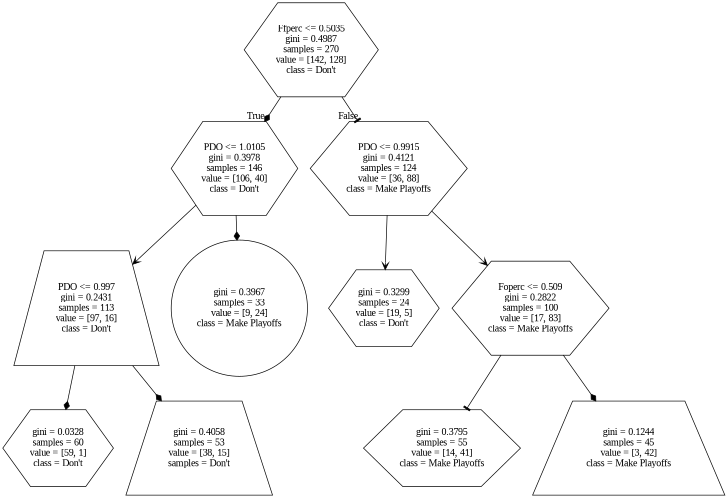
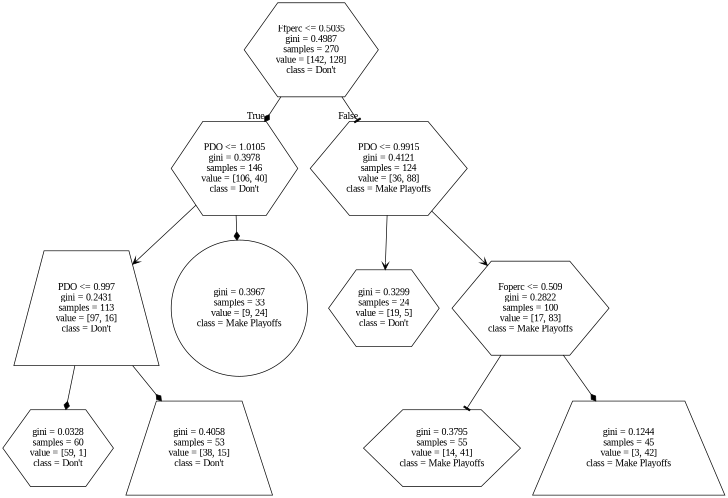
node "gini = 0.4058 samples = 53 value = [38, 15] samples = Don't": label "gini = 0.4058 samples = 53 value = [38, 15] samples = Don't" -> "gini = 0.4058 samples = 53 value = [38, 15] class = Don't"
